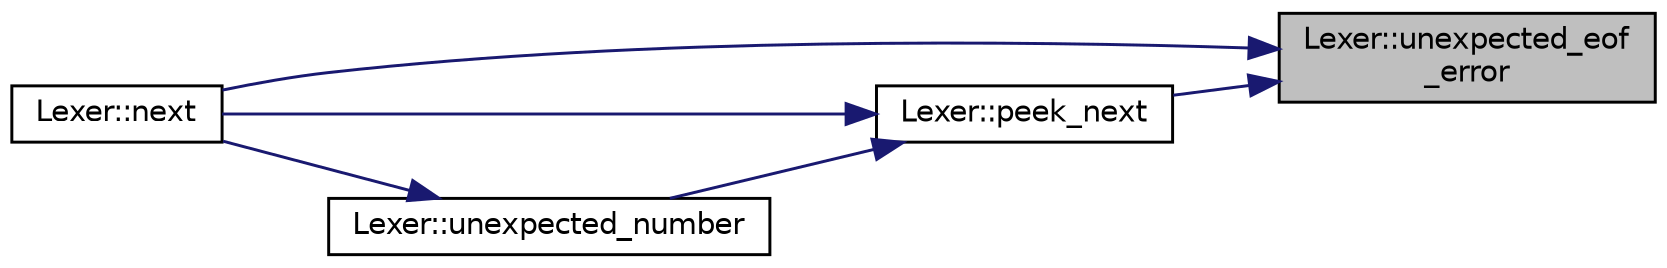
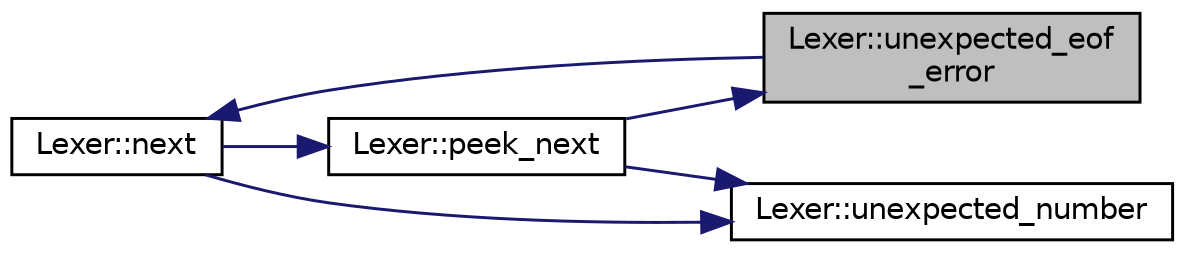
edge "Lexer::next" -> "Lexer::unexpected_eof _error": reversed
edge "Lexer::unexpected_number" -> "Lexer::peek_next": reversed
